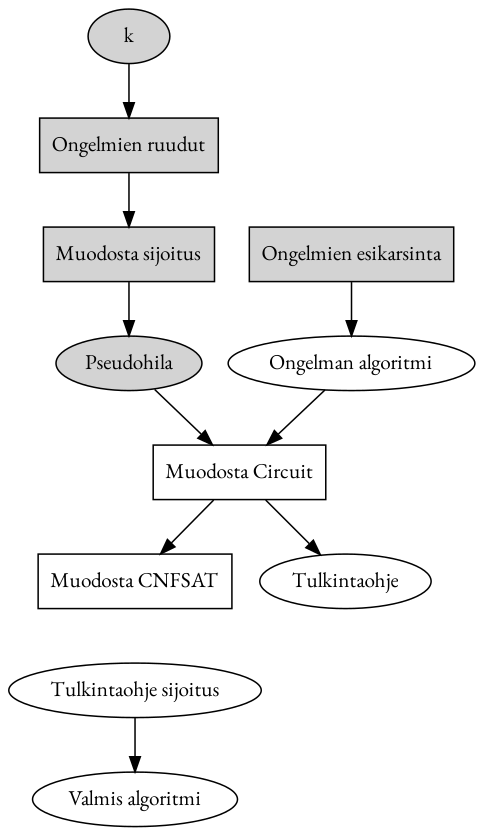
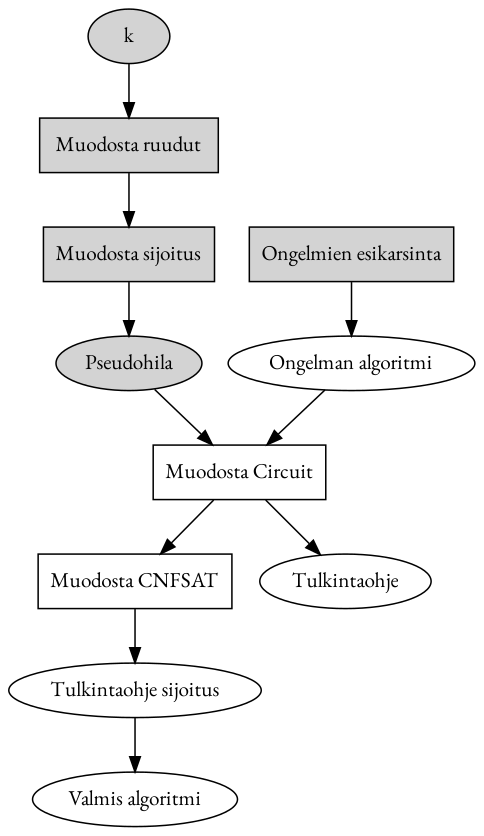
node "Ongelmien ruudut": label "Ongelmien ruudut" -> "Muodosta ruudut"
edge "Muodosta CNFSAT" -> "Tulkintaohje sijoitus": added
